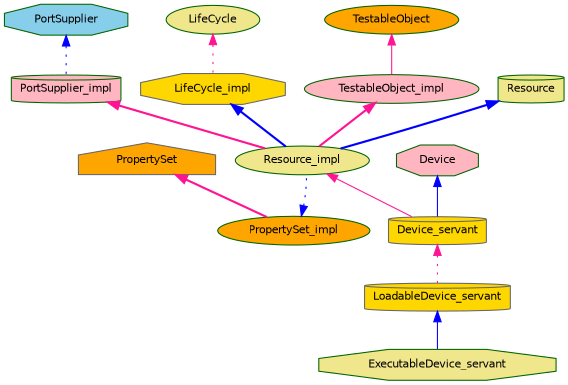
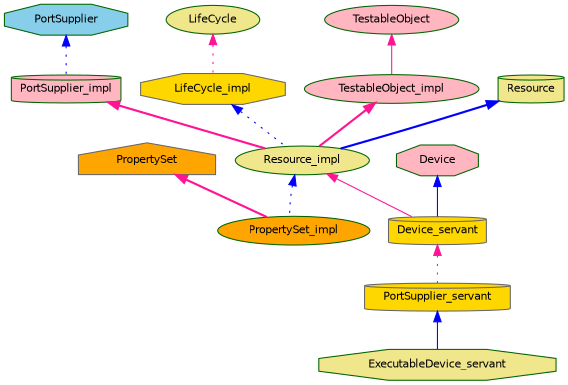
node "TestableObject": fillcolor orange -> lightpink
edge "Resource_impl" -> "LifeCycle_impl": style bold -> dotted
edge "Resource_impl" -> "PropertySet_impl": reversed
node "LoadableDevice_servant": label "LoadableDevice_servant" -> "PortSupplier_servant"
